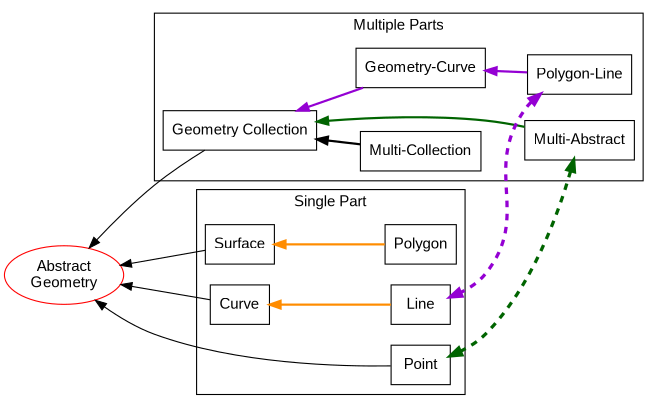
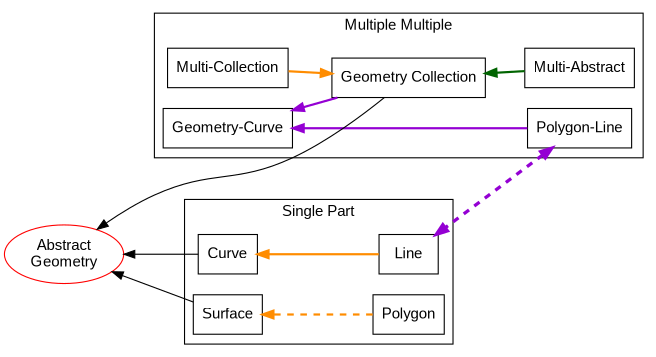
cluster "Multiple Parts": label "Multiple Parts" -> "Multiple Multiple"
edge "Geometry-Curve" -> "Geometry Collection": reversed
edge "Multi-Collection" -> "Geometry Collection": color black -> darkorange
edge "Polygon" -> "Surface": style solid -> dashed
node "Point": removed
